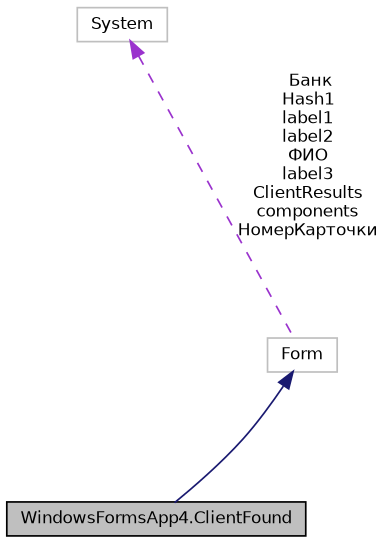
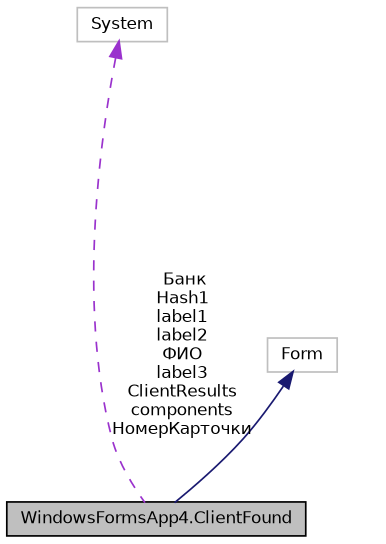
edge "Form" -> "System": now "WindowsFormsApp4.ClientFound" -> "System"
